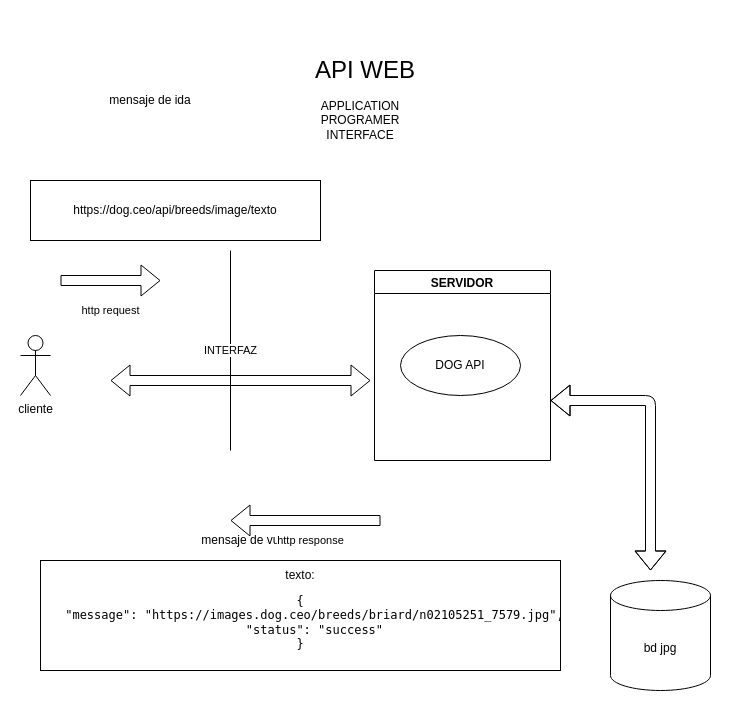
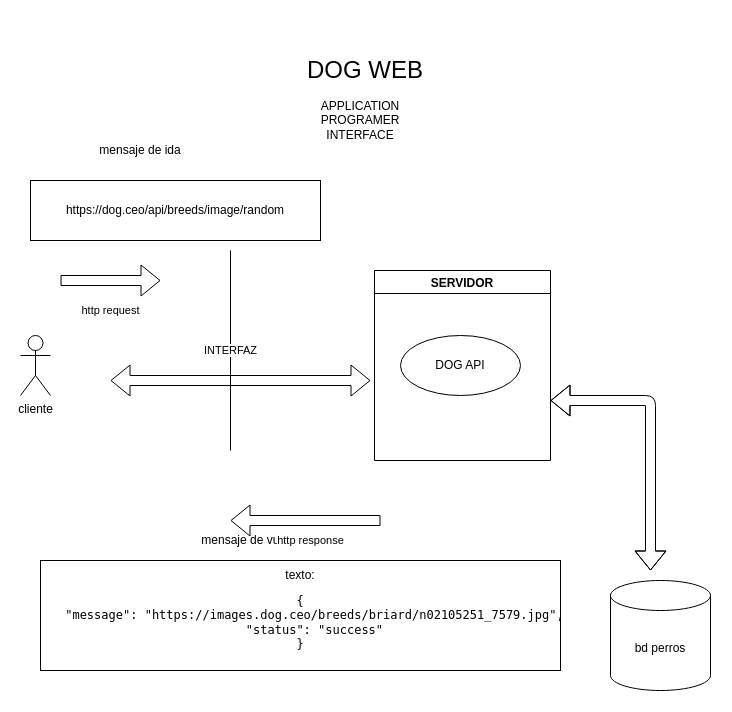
node "API WEB": label "API WEB" -> "DOG WEB"
node "mensaje de ida": moved (151, 101) -> (141, 151)
node "https://dog.ceo/api/breeds/image/texto": label "https://dog.ceo/api/breeds/image/texto" -> "https://dog.ceo/api/breeds/image/random"
node "bd jpg": label "bd jpg" -> "bd perros"
